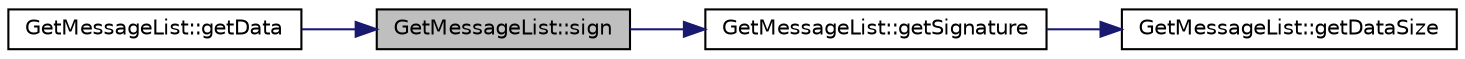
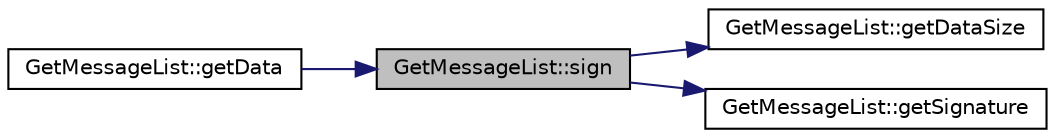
edge "GetMessageList::getSignature" -> "GetMessageList::getDataSize": now "GetMessageList::sign" -> "GetMessageList::getDataSize"
